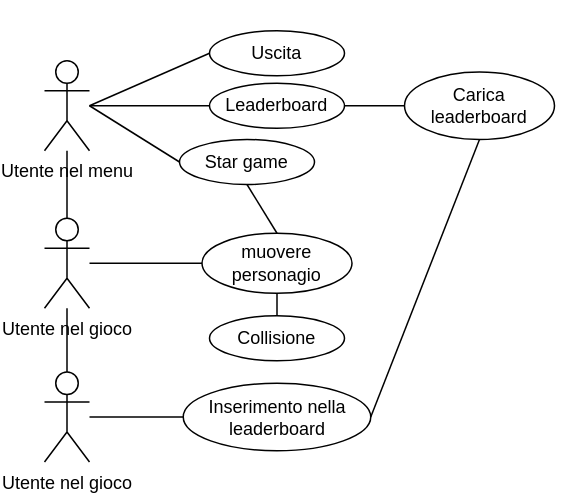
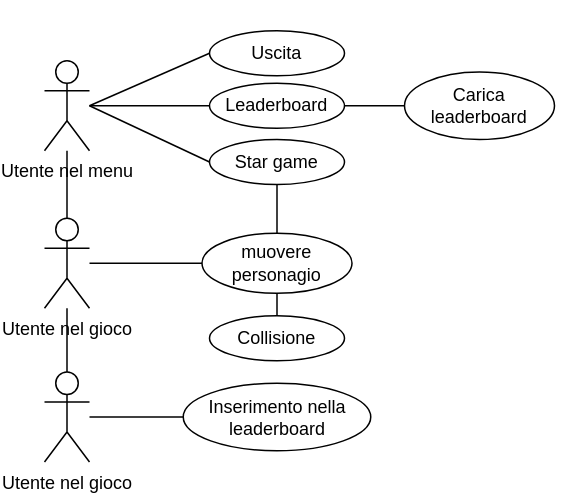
node "Star game": moved (247, 162) -> (277, 162)
edge "Carica leaderboard" -- "Inserimento nella leaderboard": removed
